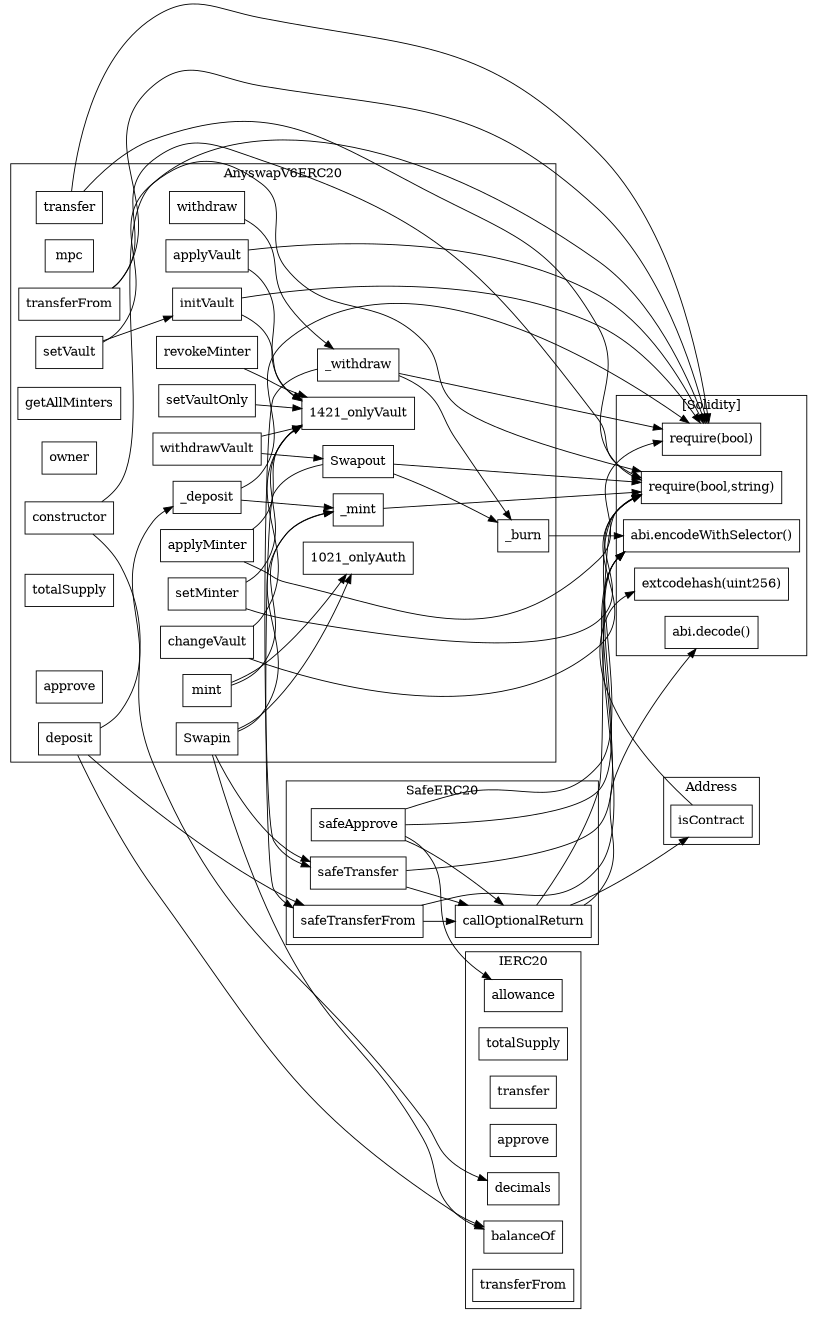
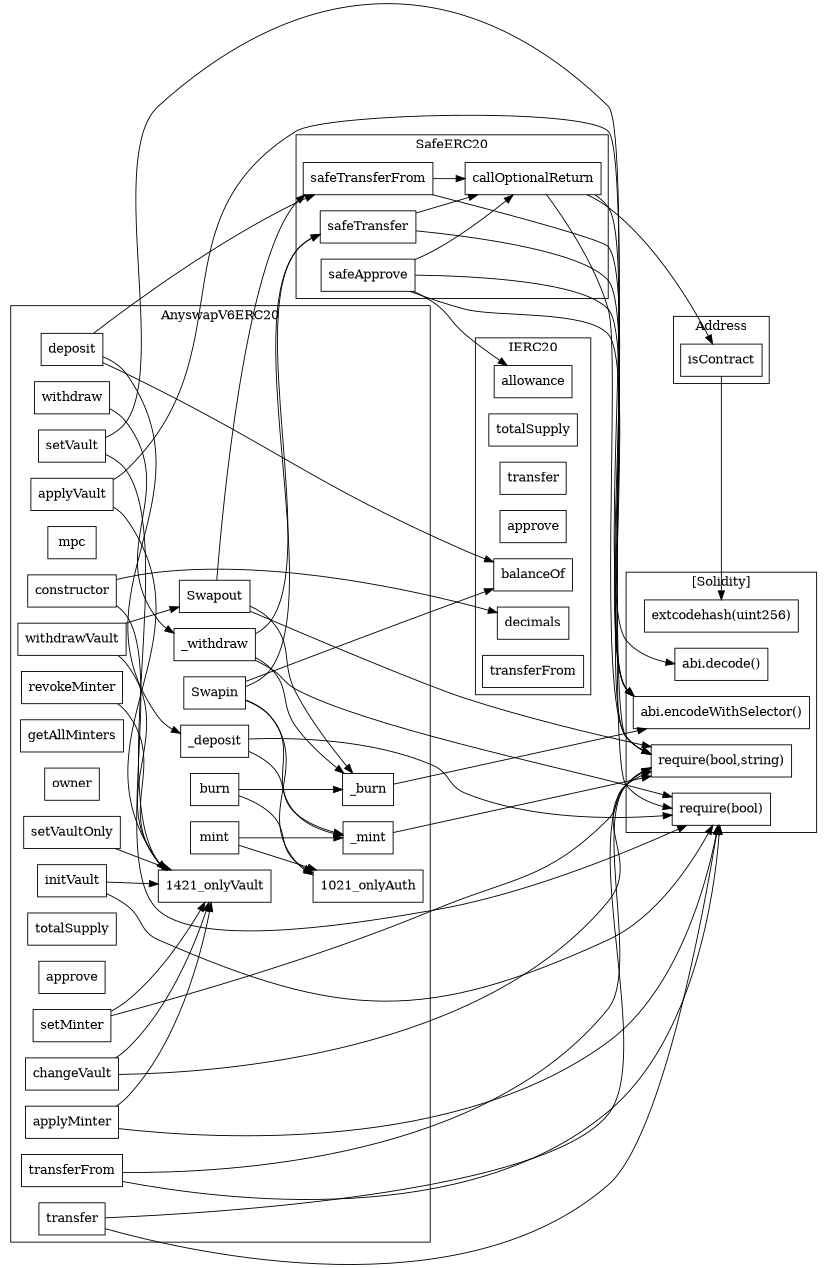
edge "setVault" -> "initVault": now "setVault" -> "1421_onlyVault"
node "burn": added
